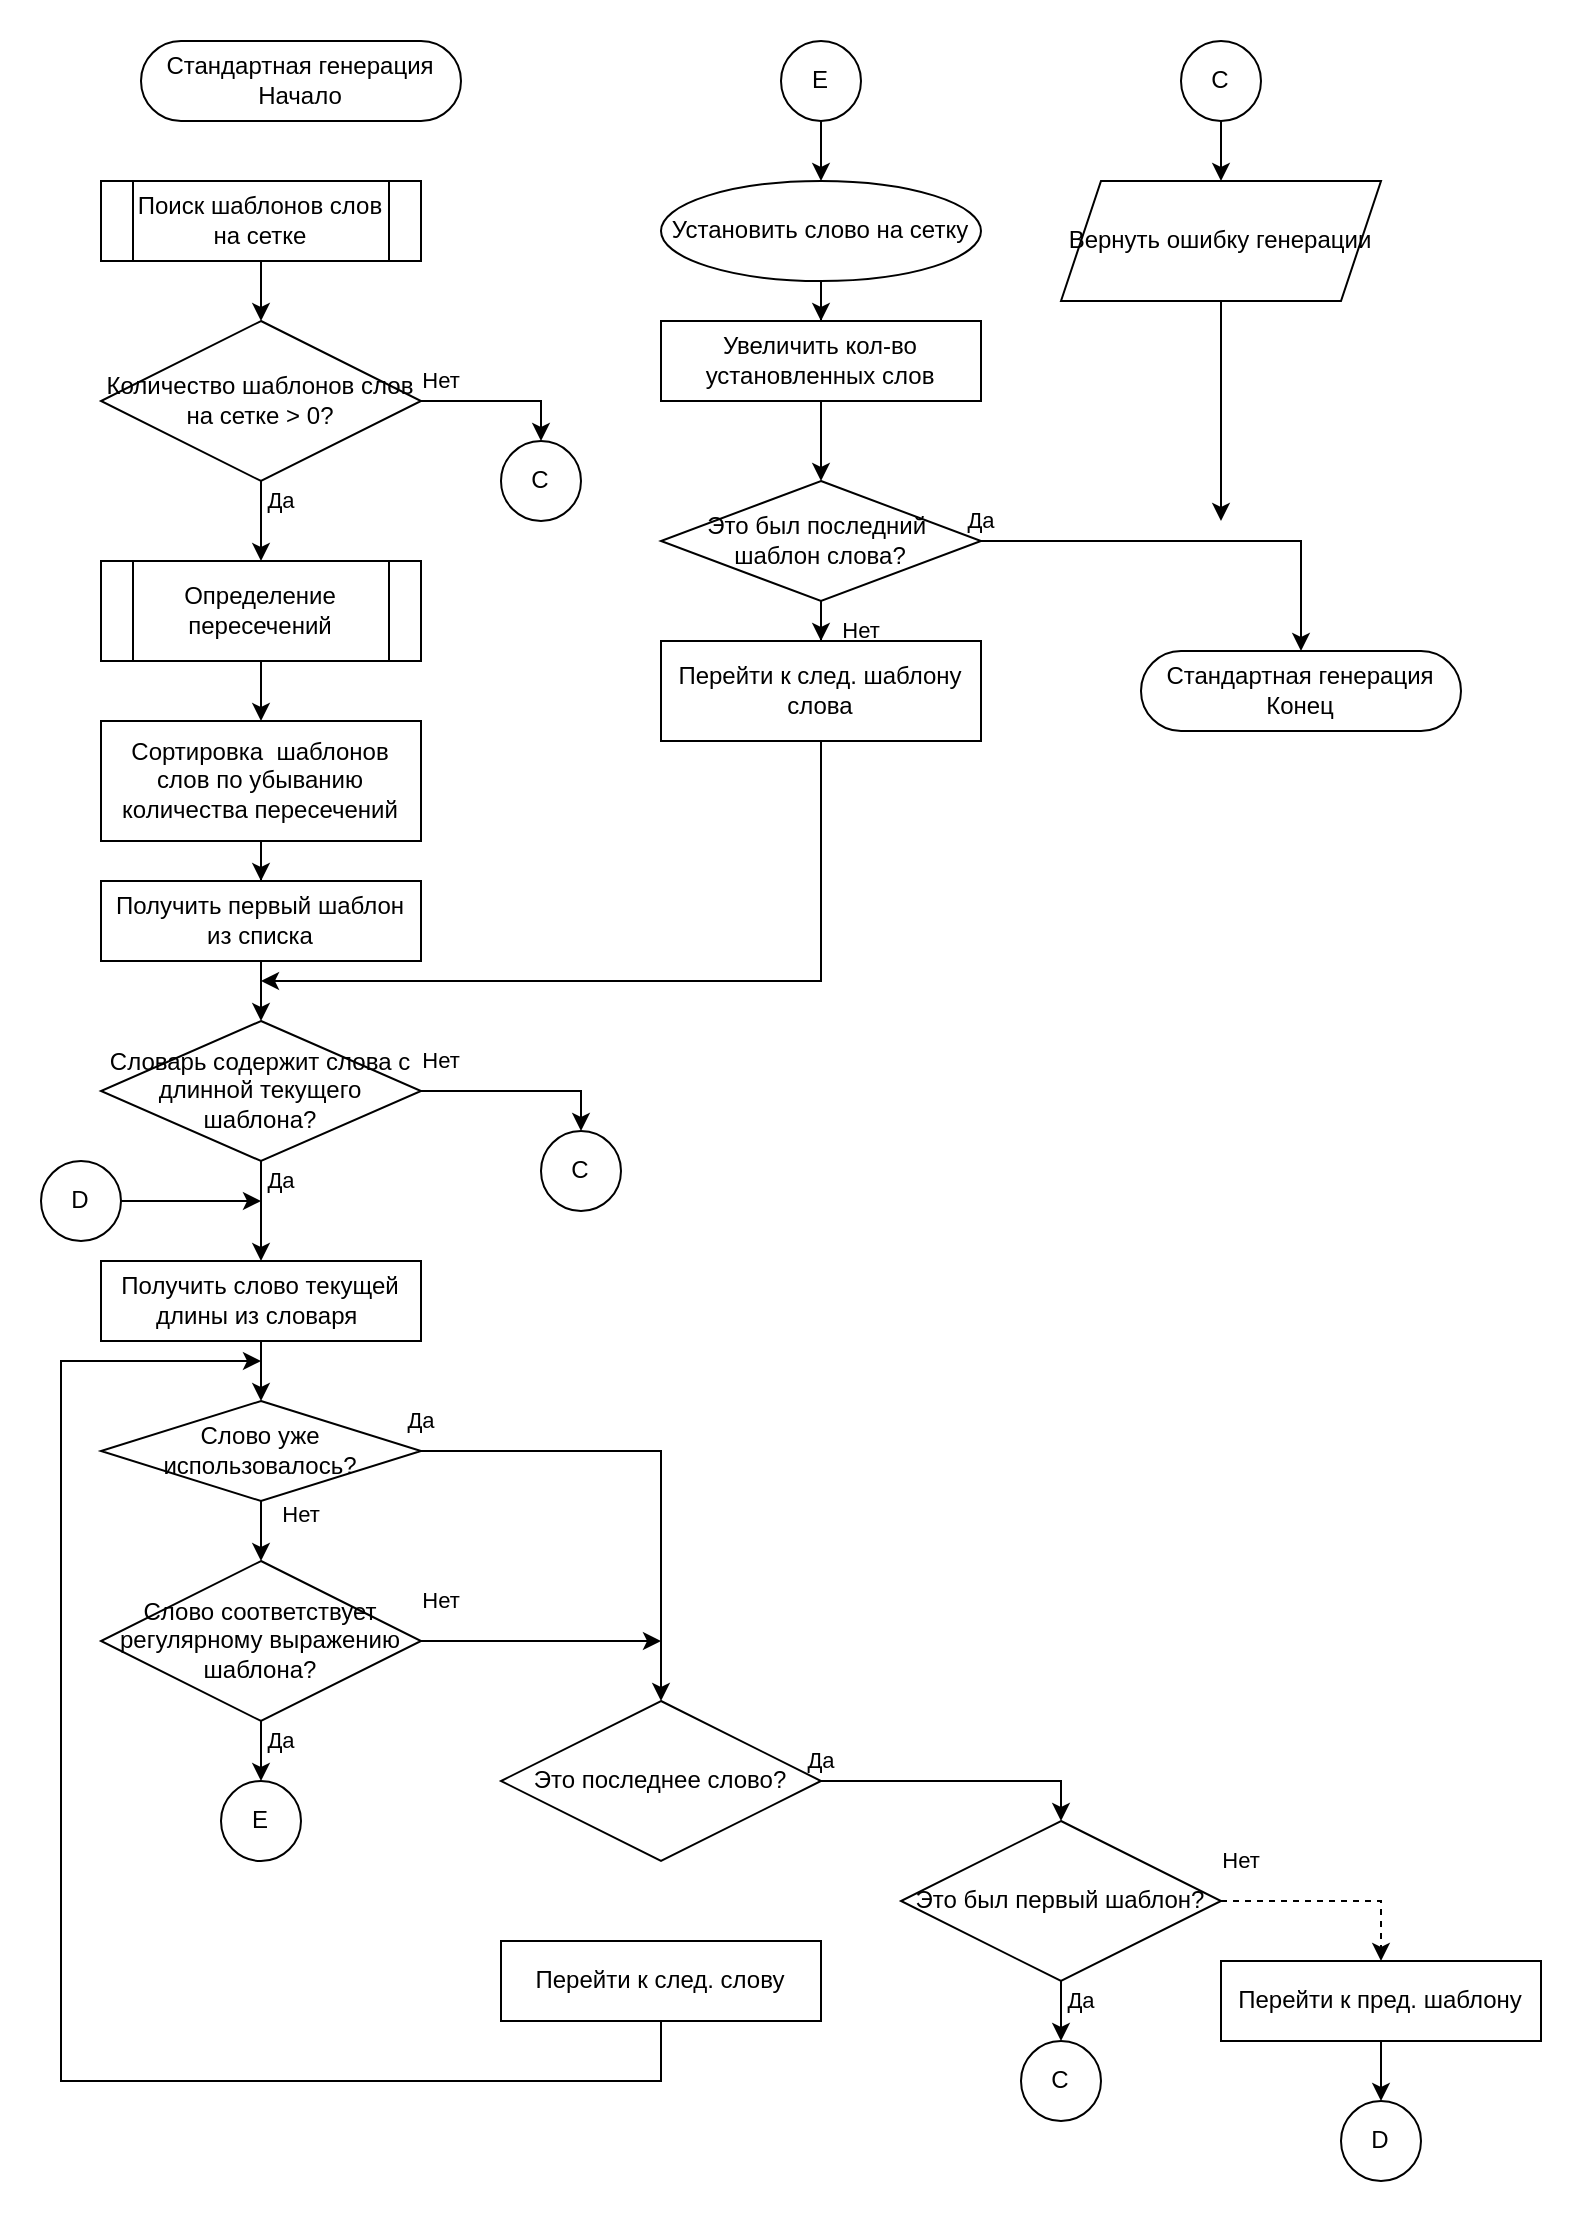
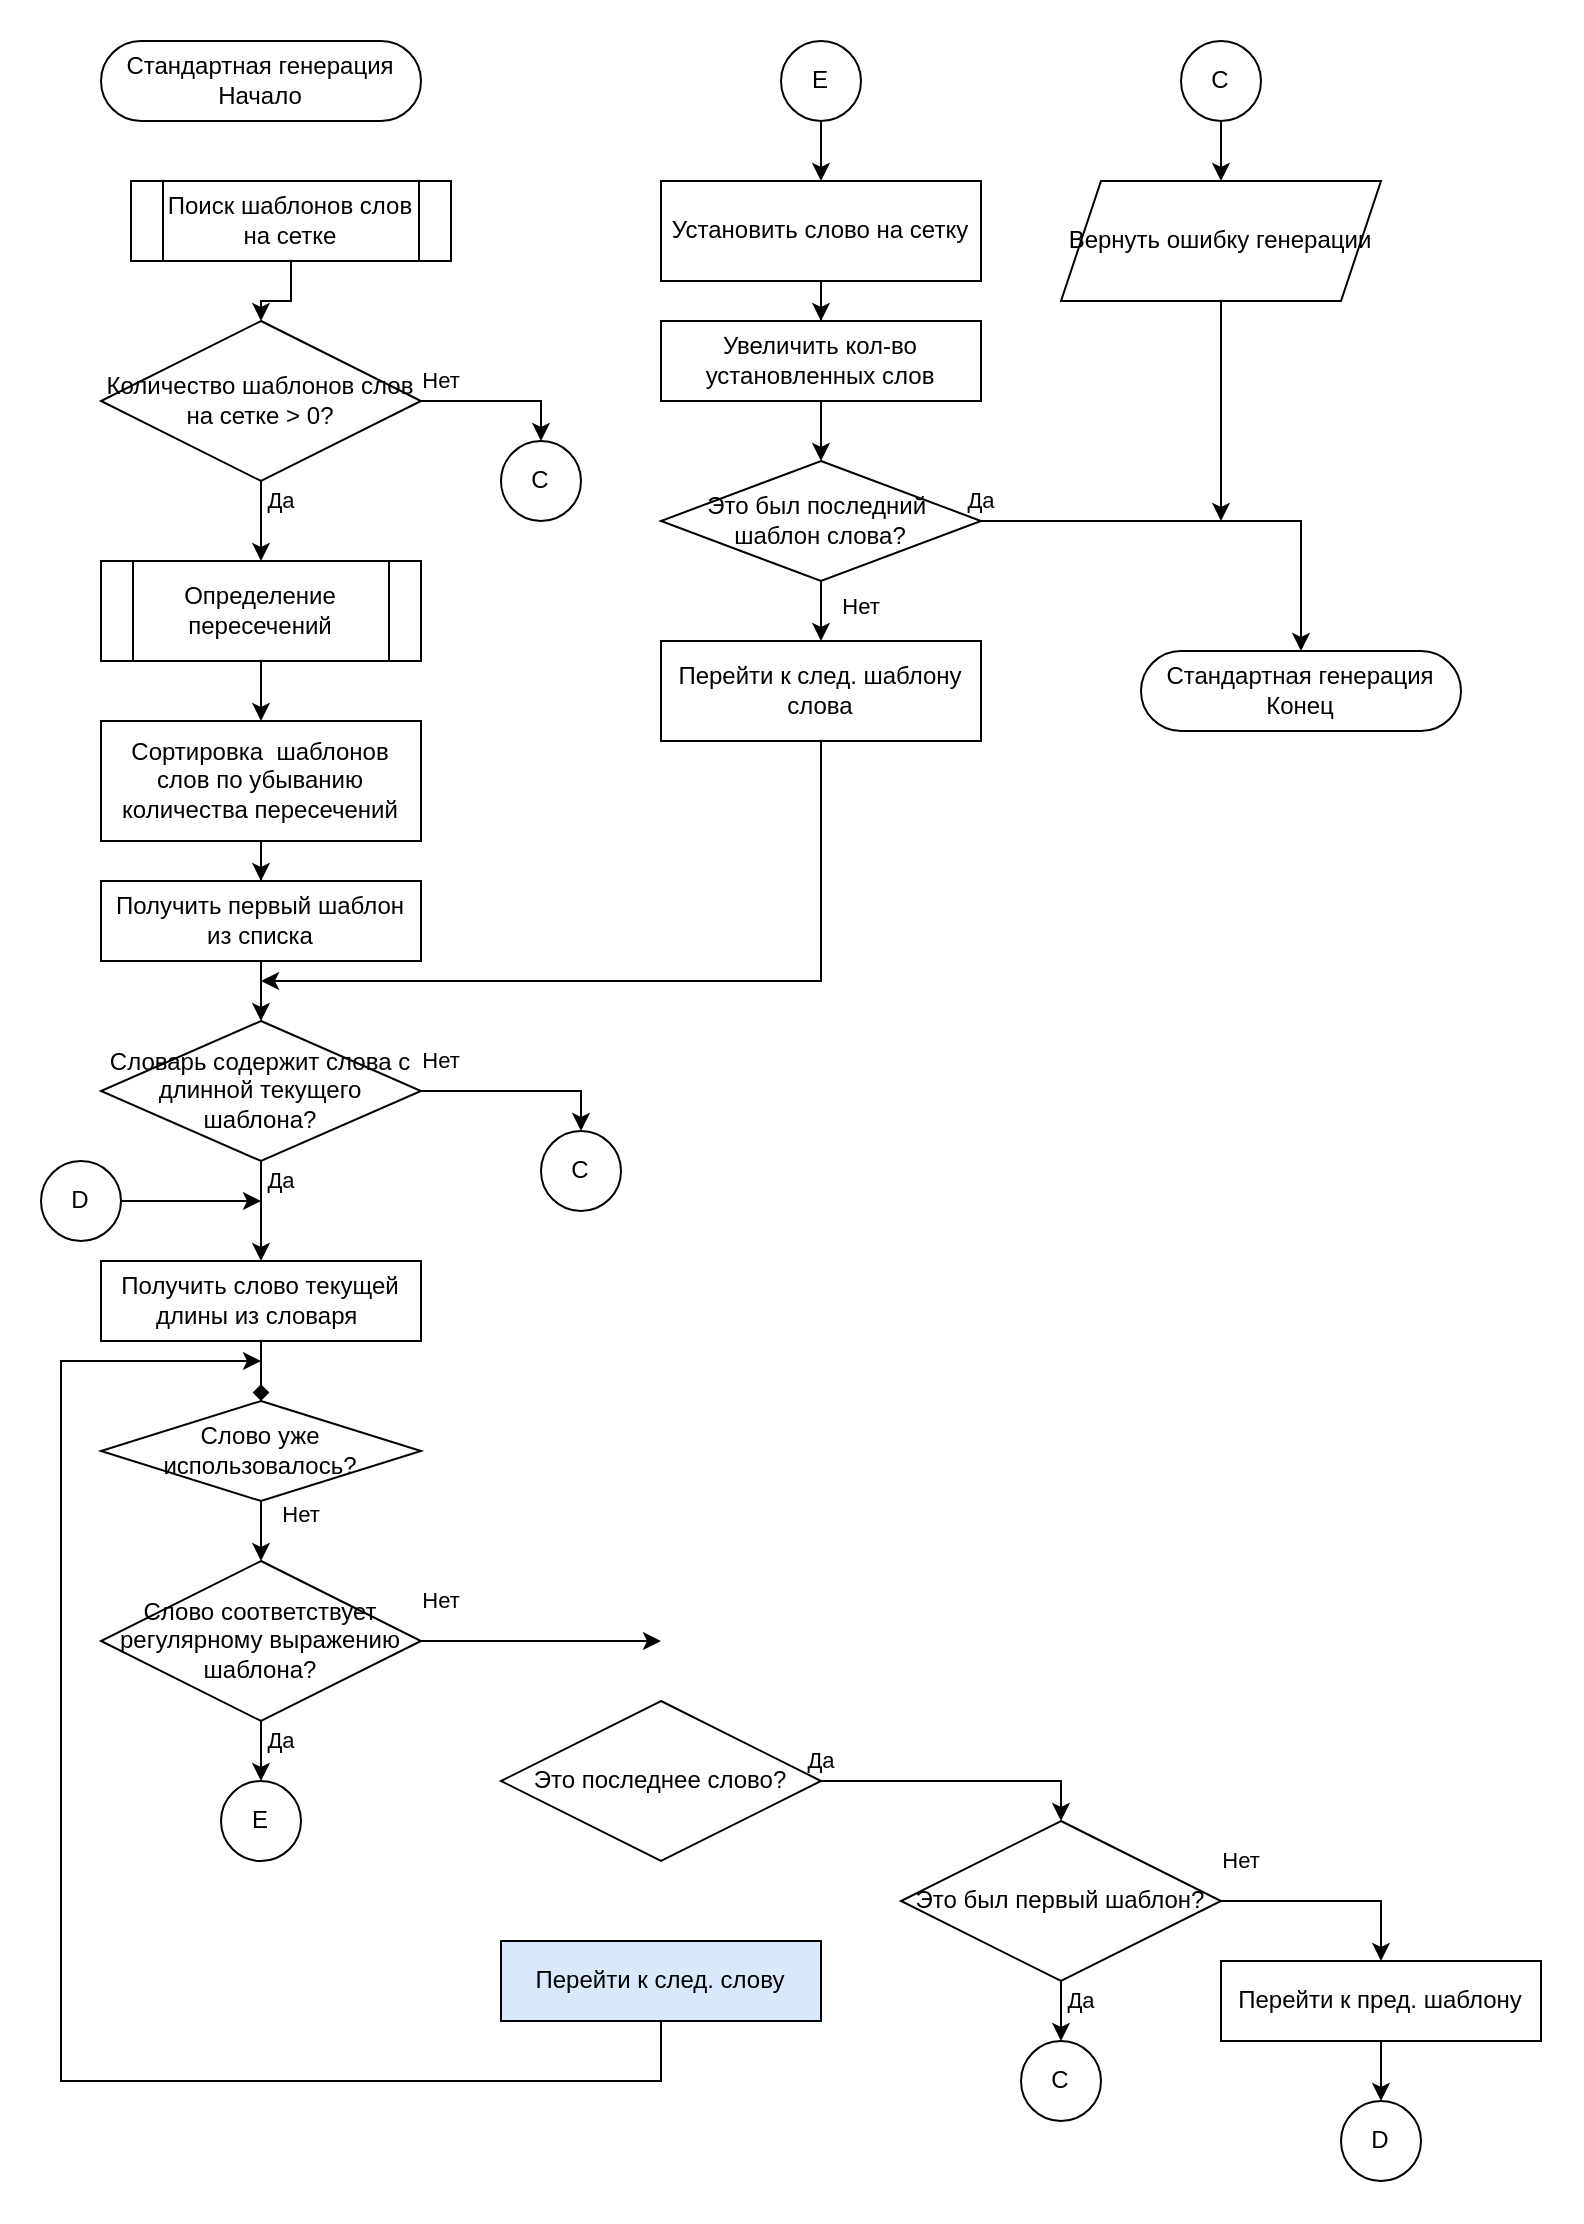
node "Стандартная генерация Начало": moved (301, 81) -> (261, 81)
node "Поиск шаблонов слов на сетке": moved (261, 221) -> (291, 221)
node "Установить слово на сетку": shape ellipse -> rectangle
node "Это был последний шаблон слова?": moved (821, 541) -> (821, 521)
edge "Получить слово текущей длины из словаря" -> "Слово уже использовалось?": arrowhead classic -> diamond
edge "Слово уже использовалось?" -> "Это последнее слово?": removed, label "Да"
edge "Это был первый шаблон?" -> "Перейти к пред. шаблону": style dashed -> solid
node "Перейти к след. слову": fillcolor #ffffff -> #dae8fc
